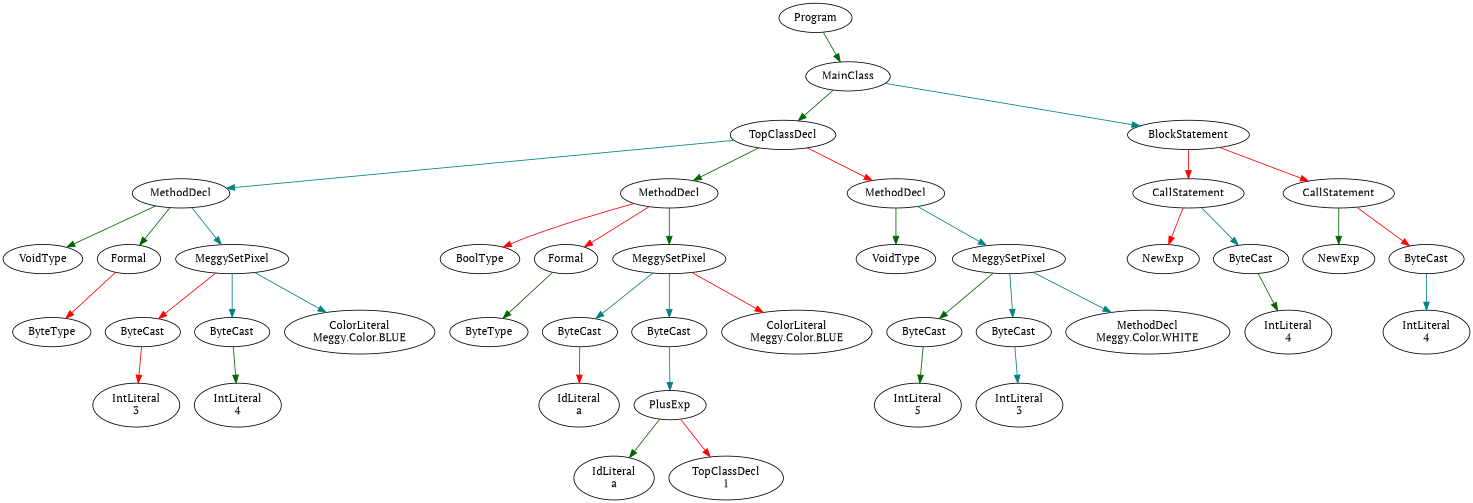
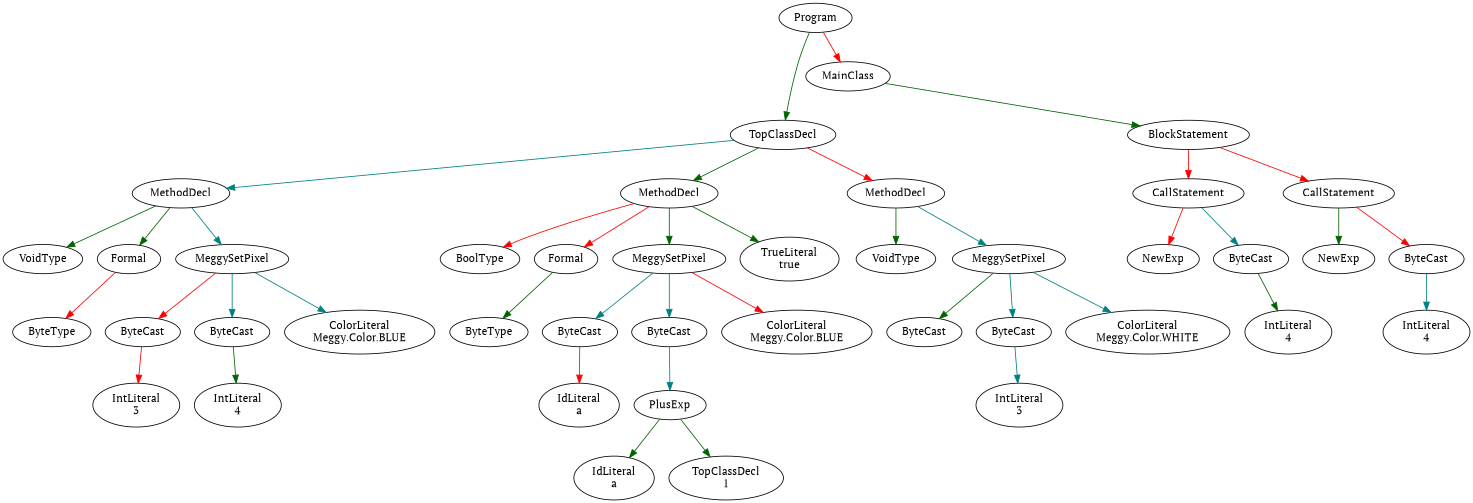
edge "Program" -> "MainClass": color darkgreen -> red
edge "MainClass" -> "TopClassDecl": now "Program" -> "TopClassDecl"
edge "MainClass" -> "BlockStatement": color teal -> darkgreen
node "TrueLiteral true": added
node "MethodDecl Meggy.Color.WHITE": label "MethodDecl Meggy.Color.WHITE" -> "ColorLiteral Meggy.Color.WHITE"
node "IntLiteral 5": removed
edge "PlusExp" -> "TopClassDecl 1": color red -> darkgreen
